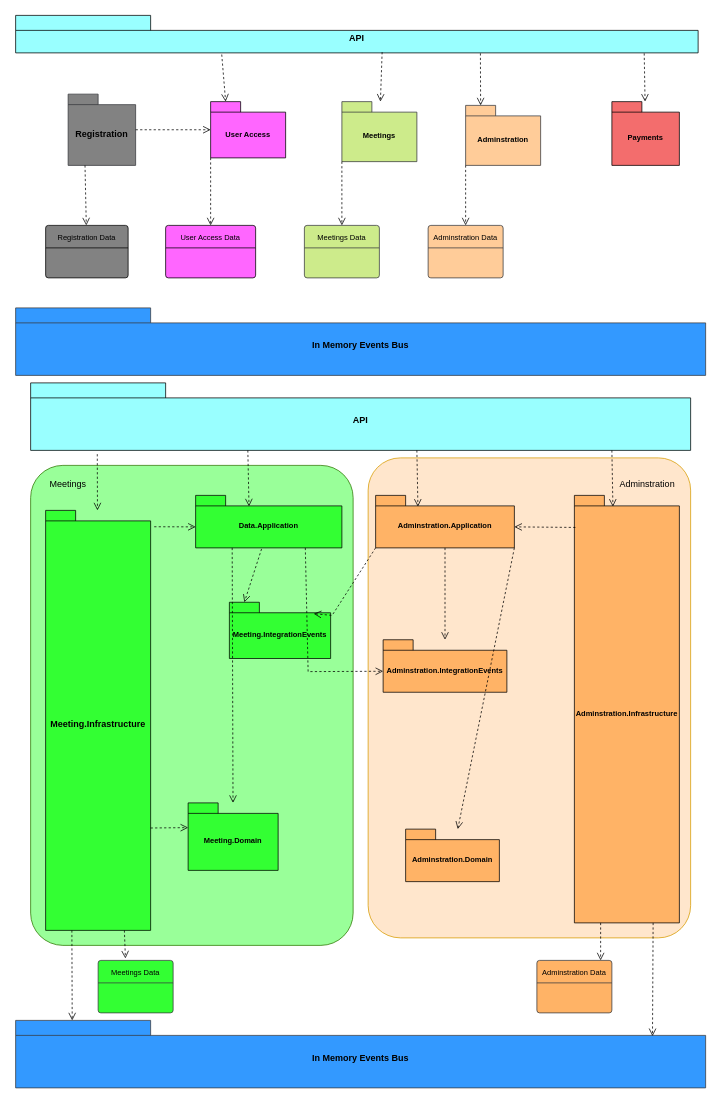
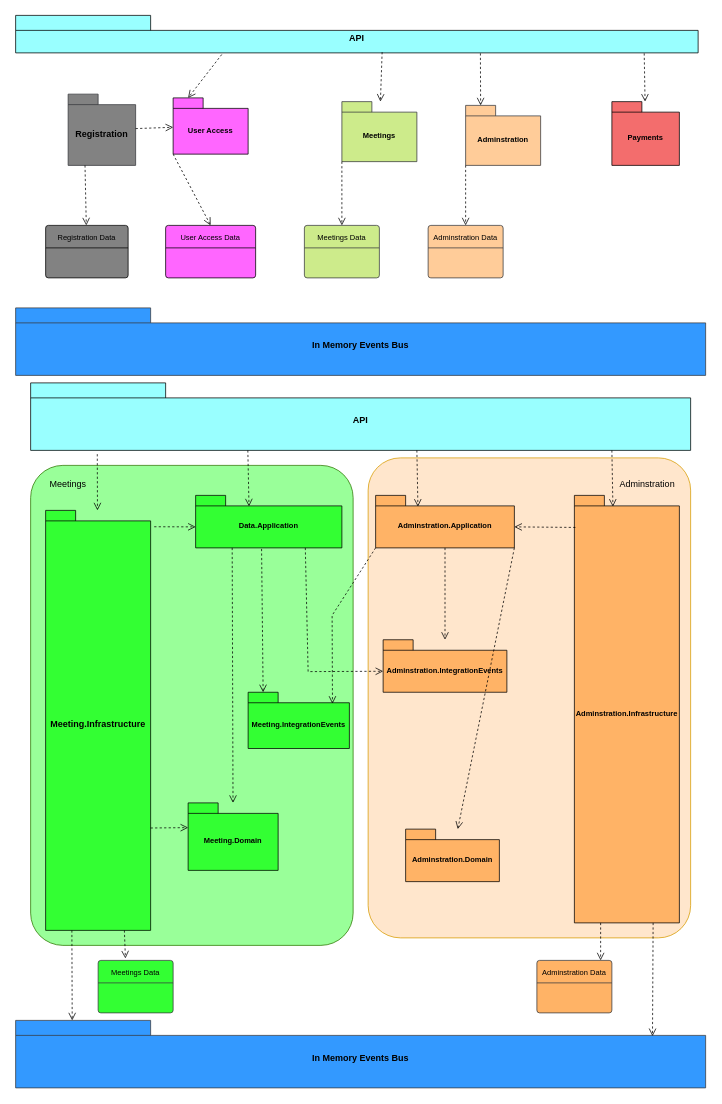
node "User Access": moved (248, 130) -> (210, 126)
node "Meeting.IntegrationEvents": moved (280, 630) -> (299, 720)
